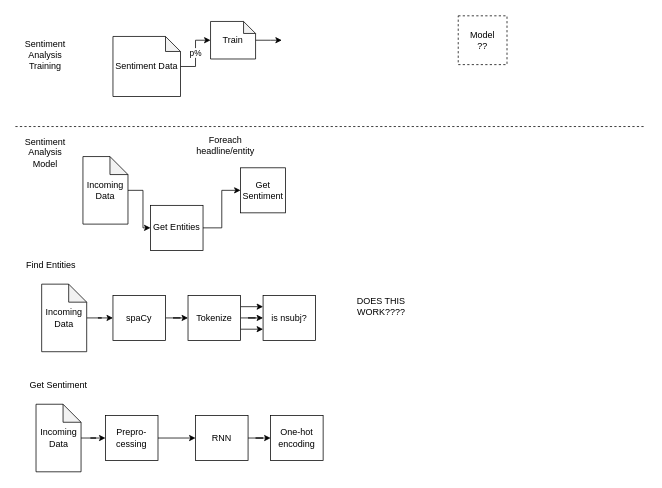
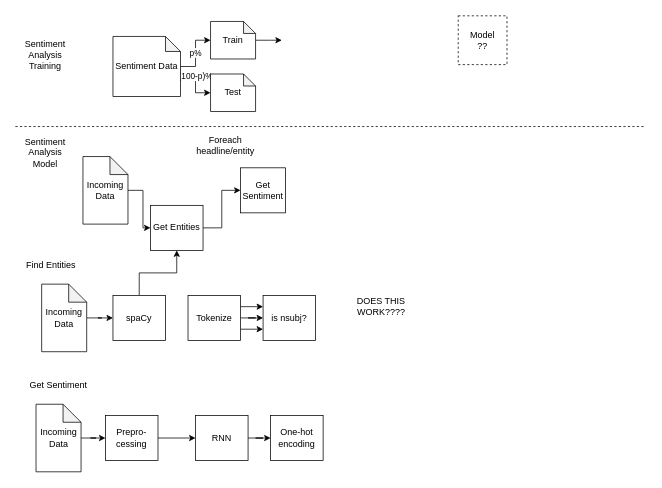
edge "Sentiment Data" -> "Test": added, label "(100-p)%"
node "Test": added
edge "spaCy" -> "Tokenize": now "spaCy" -> "Get Entities"
